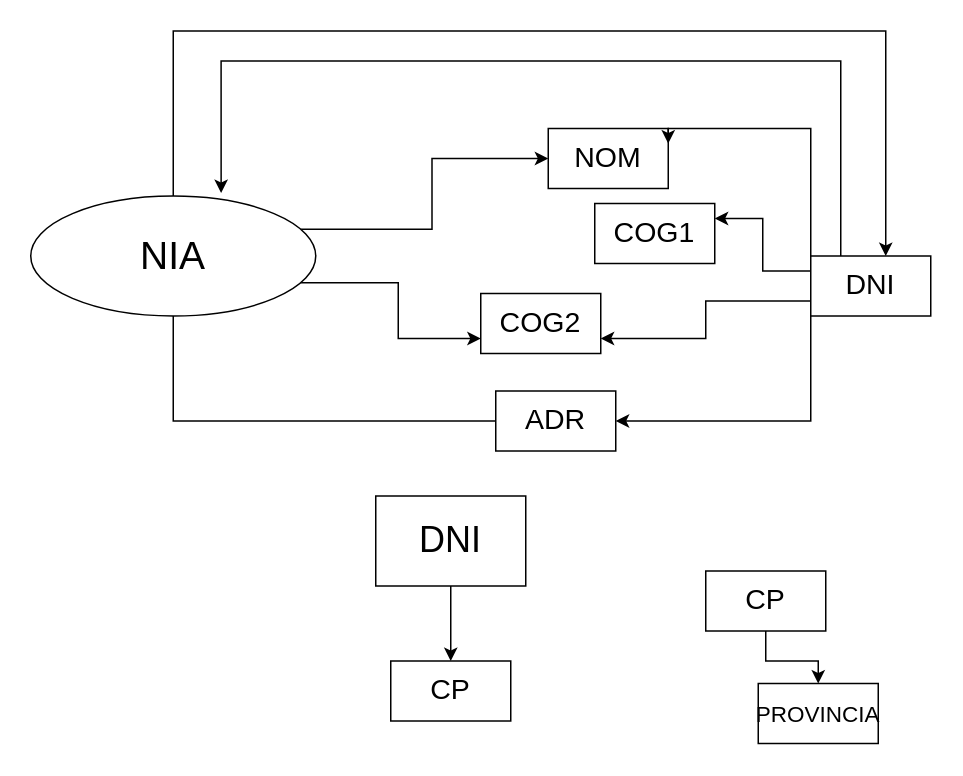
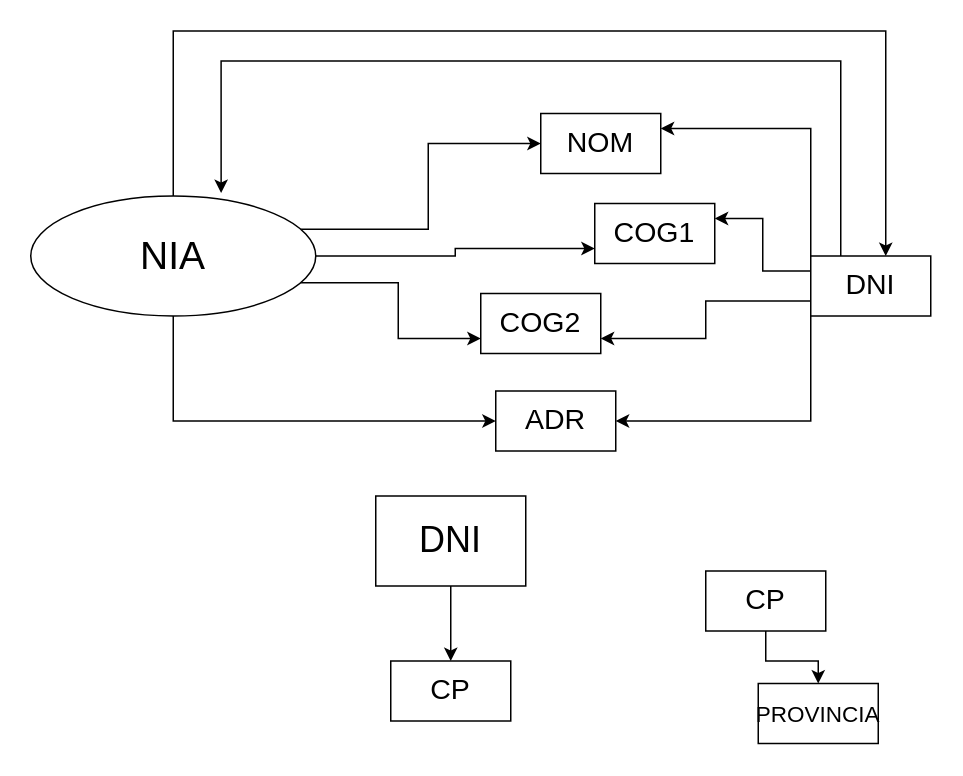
node "NOM": moved (608, 158) -> (601, 143)
edge "NIA" -> "COG1": added
edge "NIA" -- "ADR": arrowhead none -> classic
